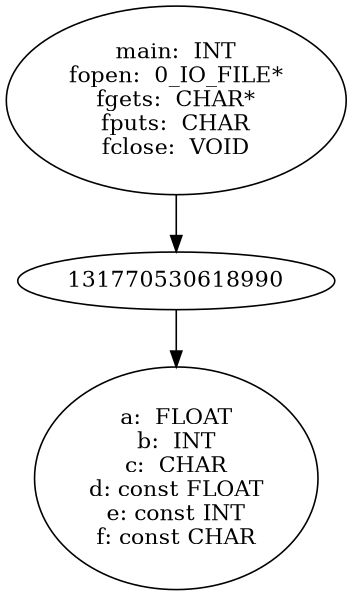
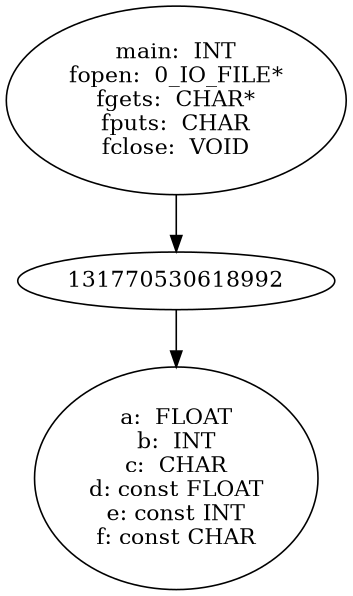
node "131770530618990": label "131770530618990" -> "131770530618992"
